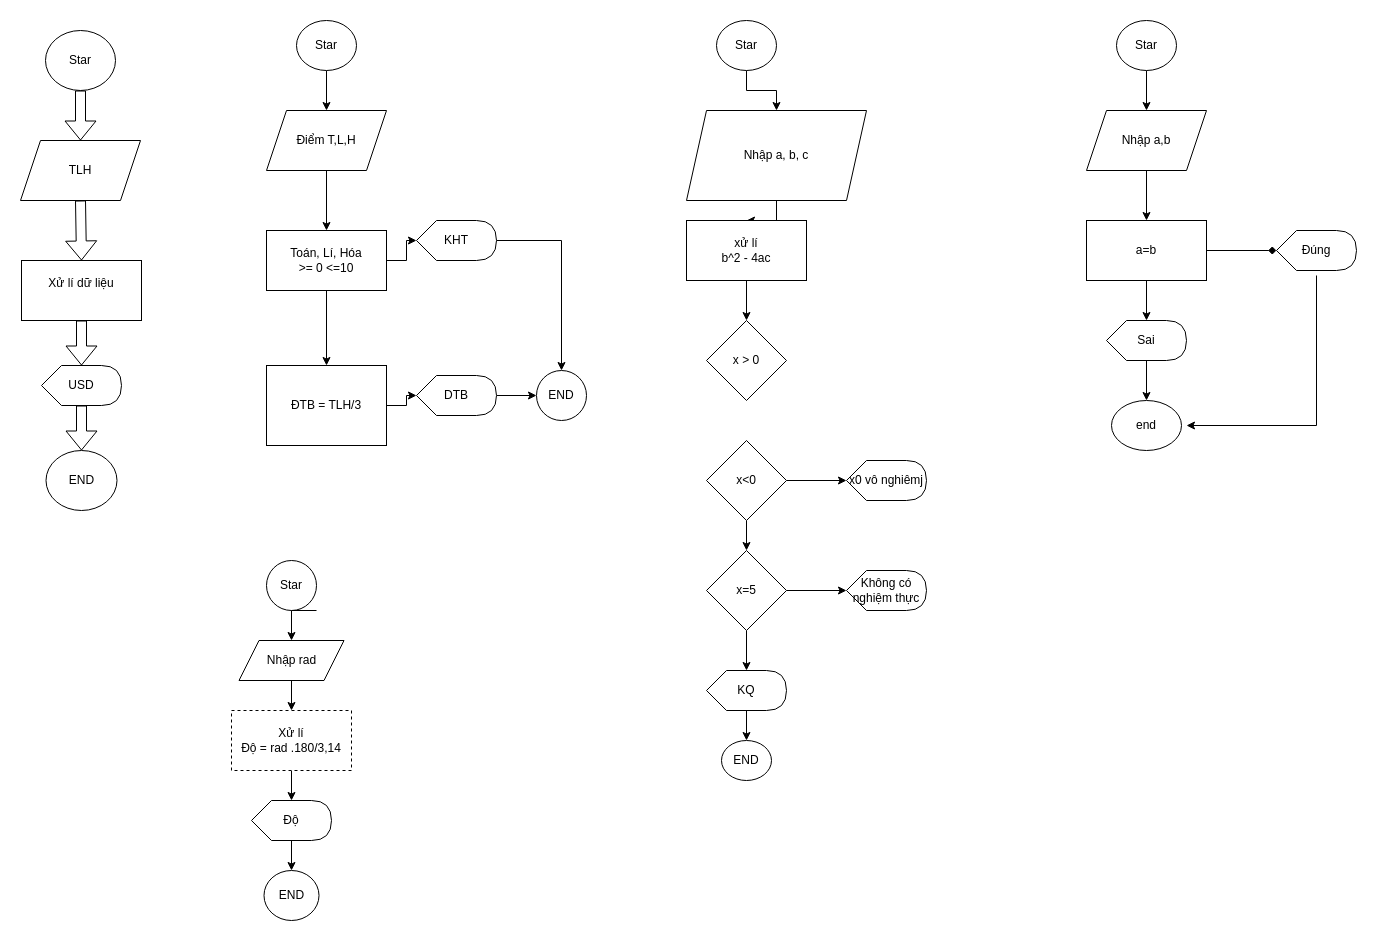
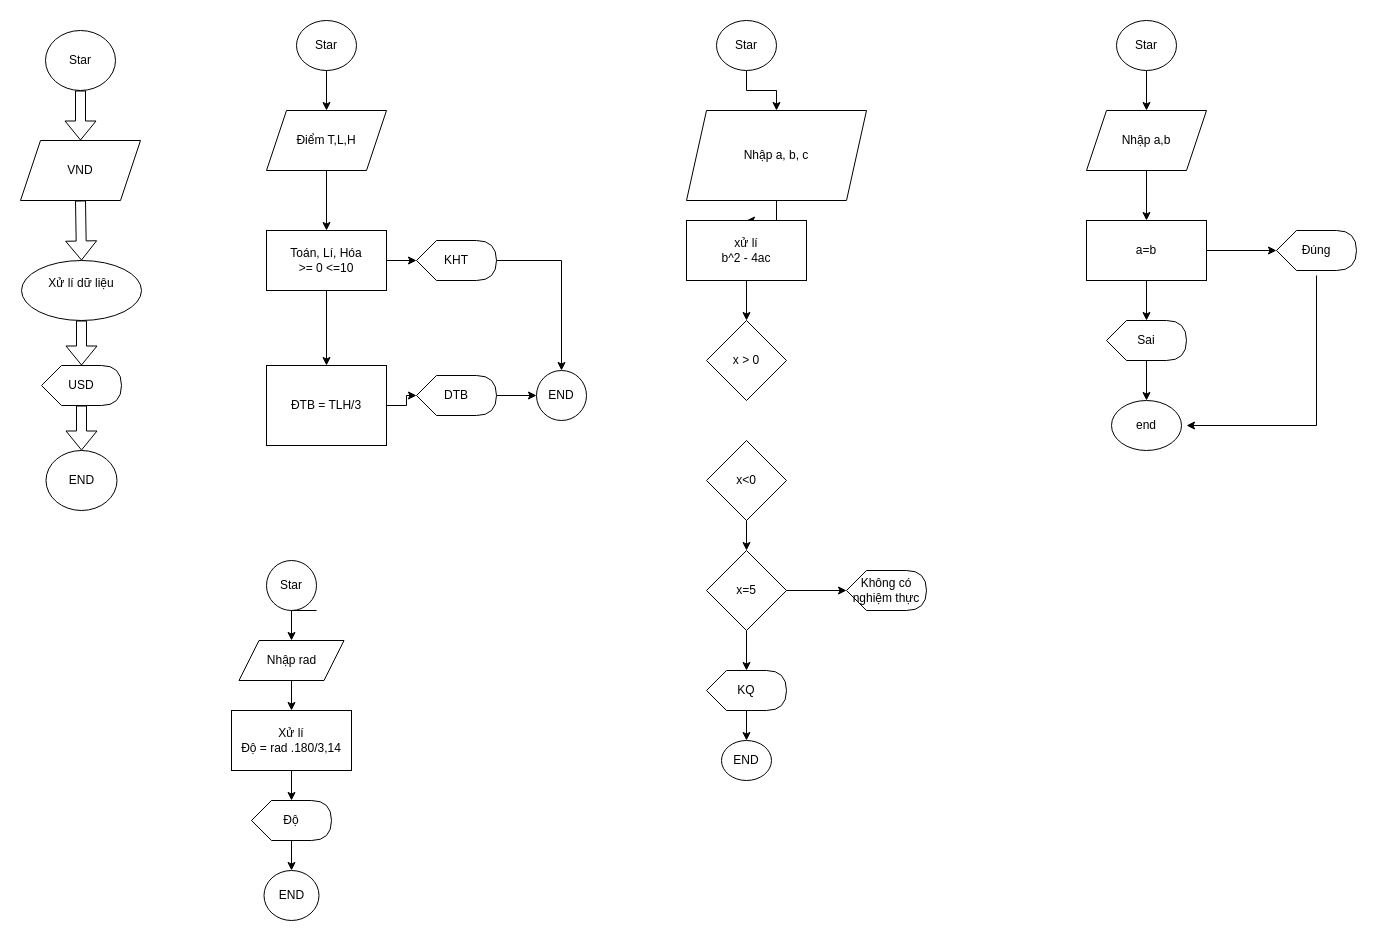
node "TLH": label "TLH" -> "VND"
node "KHT": moved (457, 241) -> (457, 261)
edge "a=b" -> "Đúng": arrowhead diamond -> classic
node "Xử lí dữ liệu": shape rectangle -> ellipse
edge "x<0" -> "x0 vô nghiêmj": removed
node "x0 vô nghiêmj": removed
node "Xử lí Độ = rad .180/3,14": style dashed -> solid
